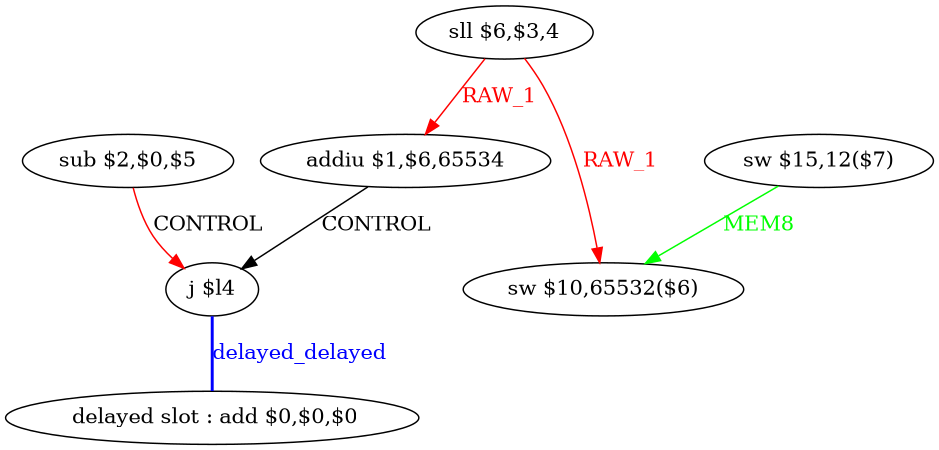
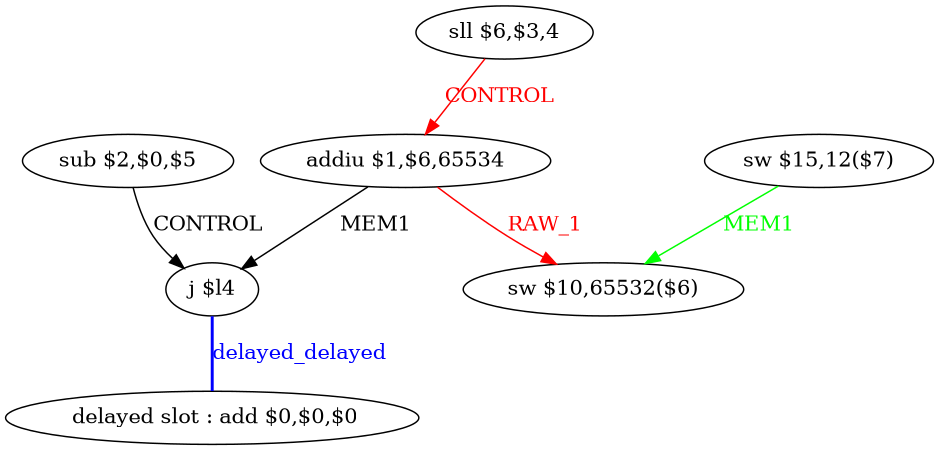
edge "sll $6,$3,4" -> "addiu $1,$6,65534": label "RAW_1" -> "CONTROL"
edge "sll $6,$3,4" -> "sw $10,65532($6)": now "addiu $1,$6,65534" -> "sw $10,65532($6)"
edge "addiu $1,$6,65534" -> "j $l4": label "CONTROL" -> "MEM1"
edge "sw $15,12($7)" -> "sw $10,65532($6)": label "MEM8" -> "MEM1"
edge "sub $2,$0,$5" -> "j $l4": color red -> black
